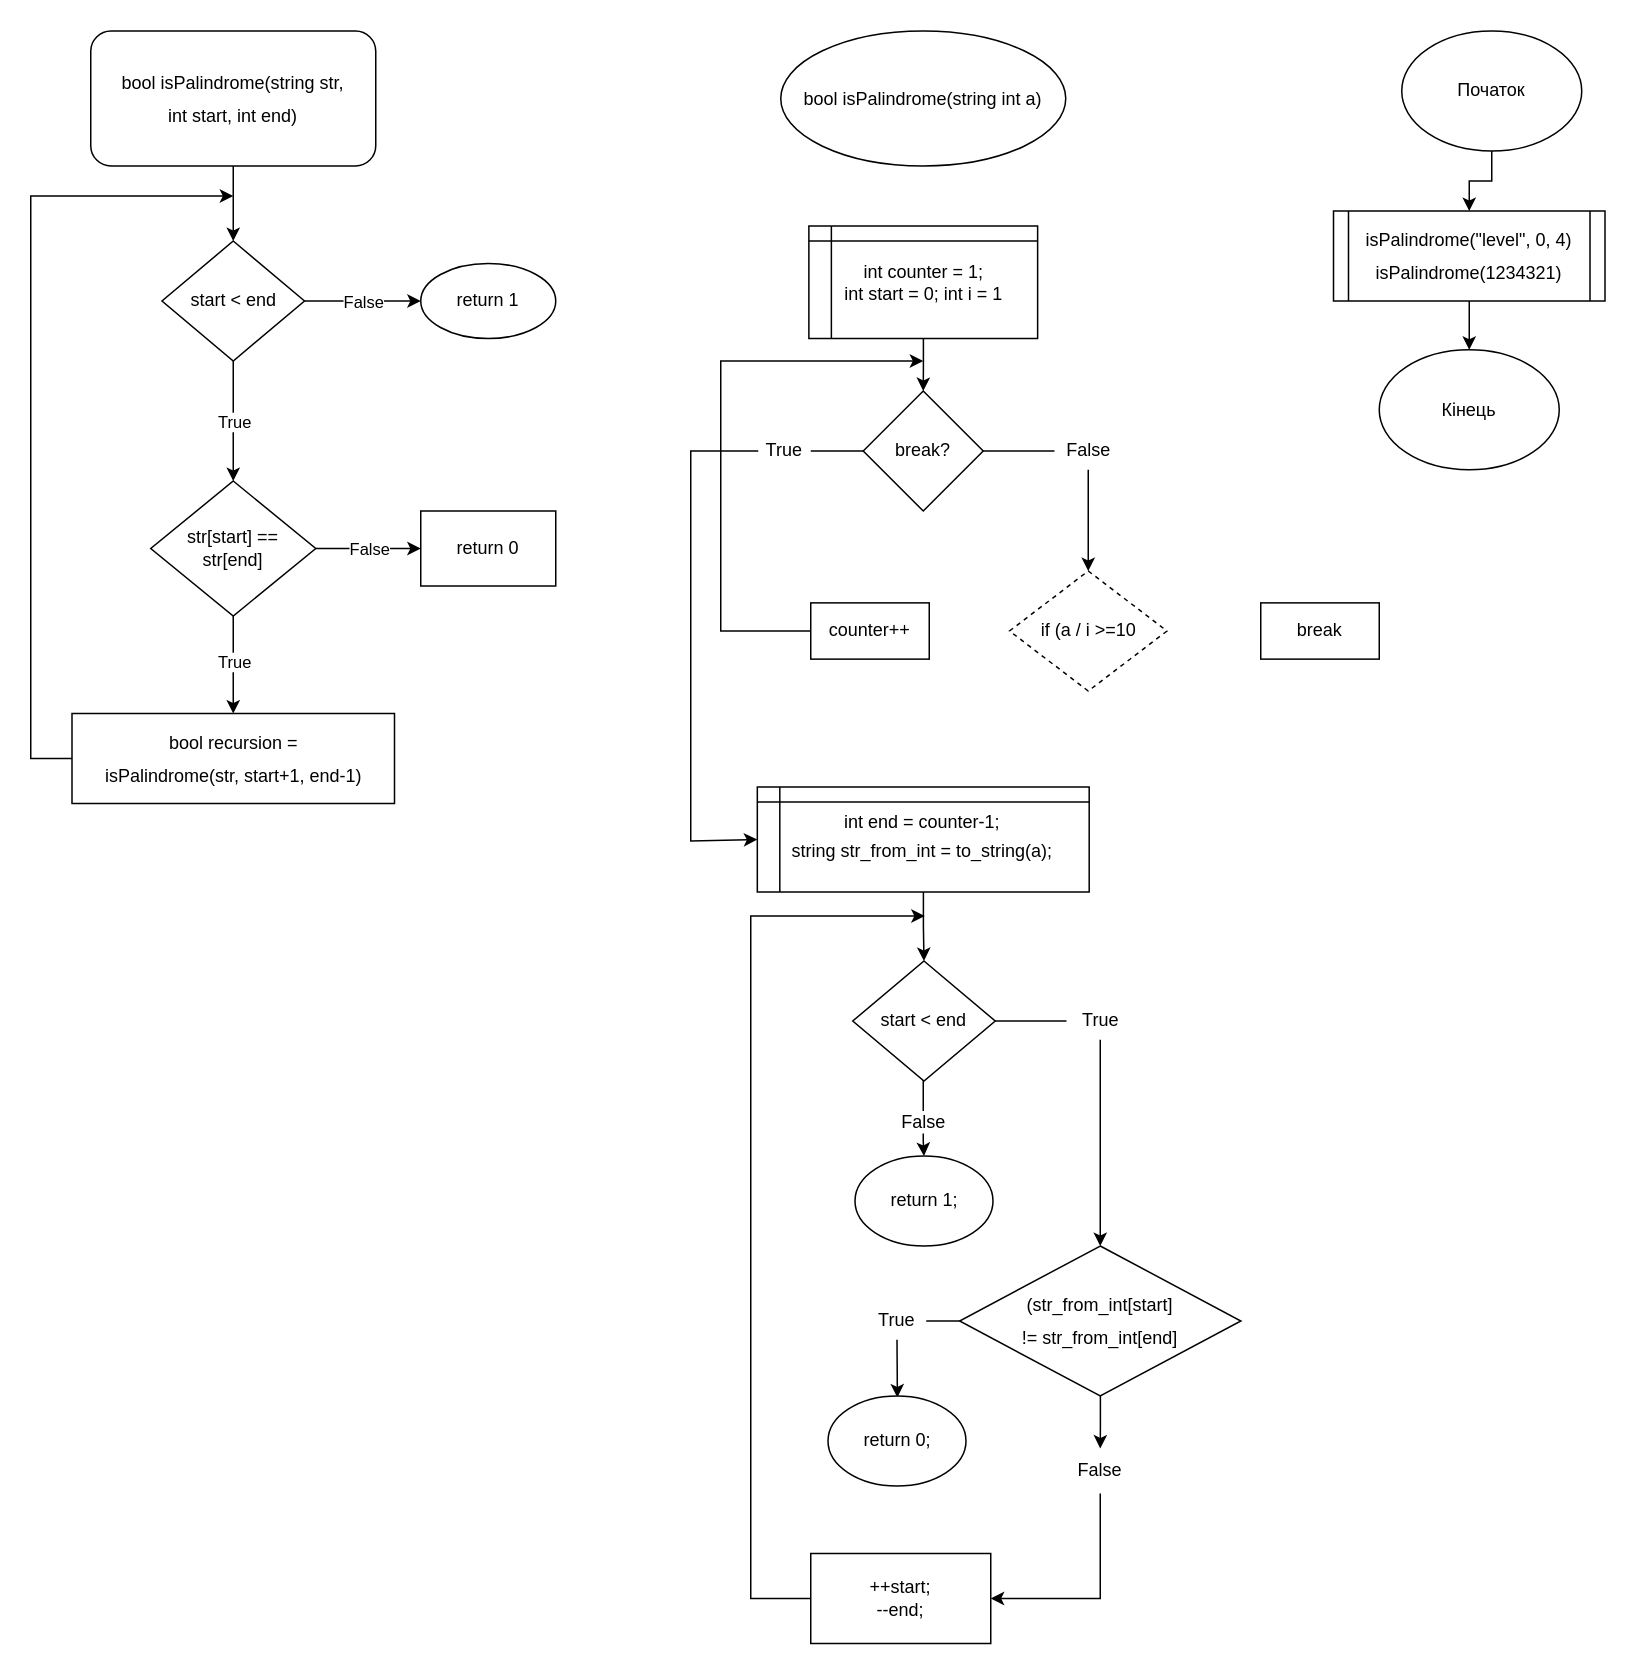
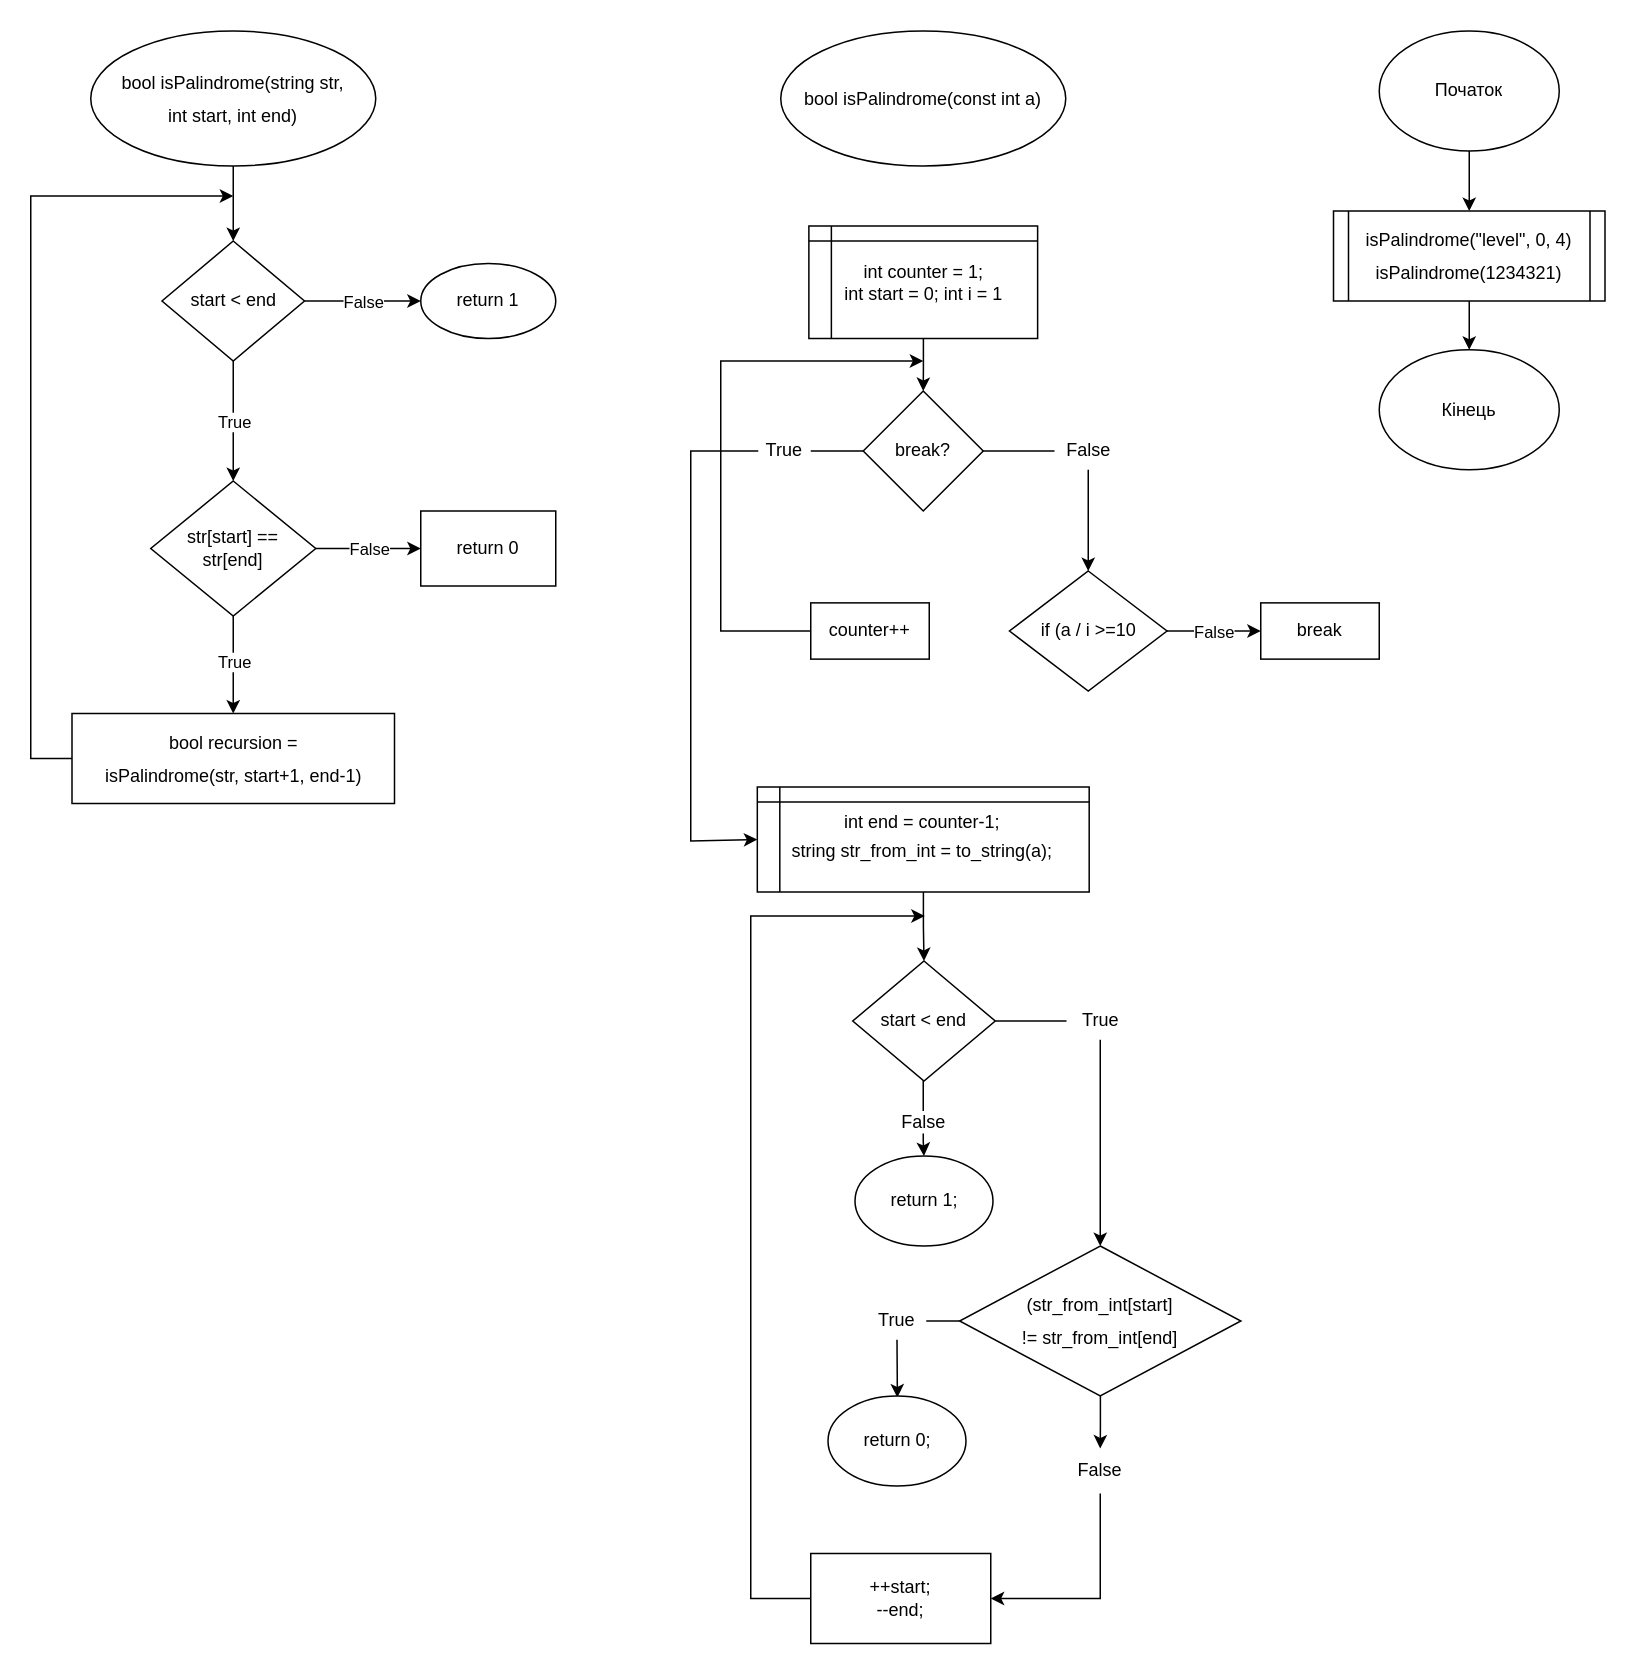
node "Початок": moved (1492, 91) -> (1469, 91)
node "bool isPalindrome(string str, int start, int end)": shape rounded rectangle -> ellipse
node "bool isPalindrome(string int a)": label "bool isPalindrome(string int a)" -> "bool isPalindrome(const int a)"
node "if (a / i >=10": style dashed -> solid
edge "if (a / i >=10" -> "break": added, label "False"
